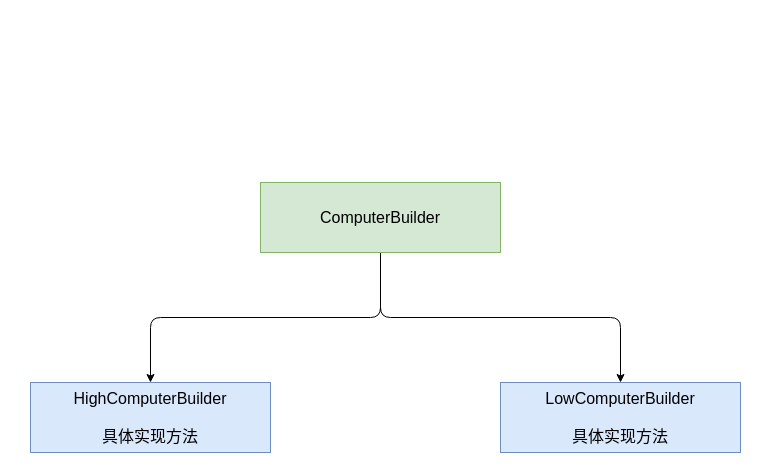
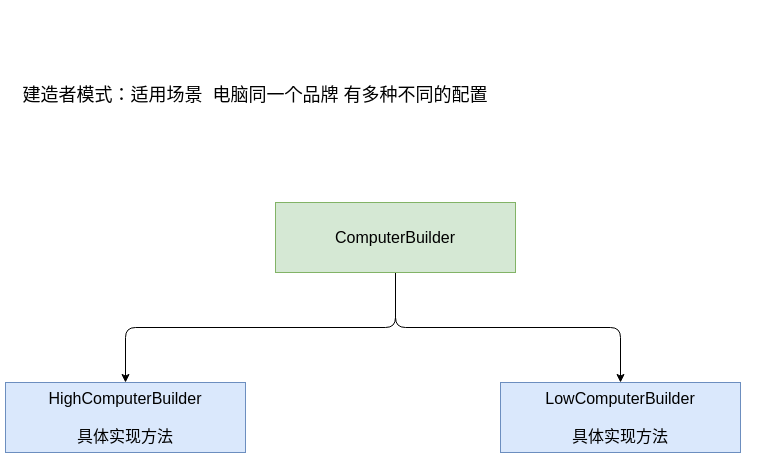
node "建造者模式：适用场景 电脑同一个品牌 有多种不同的配置": added
node "ComputerBuilder": moved (381, 218) -> (396, 238)
node "HighComputerBuilder 具体实现方法": moved (151, 418) -> (126, 418)
